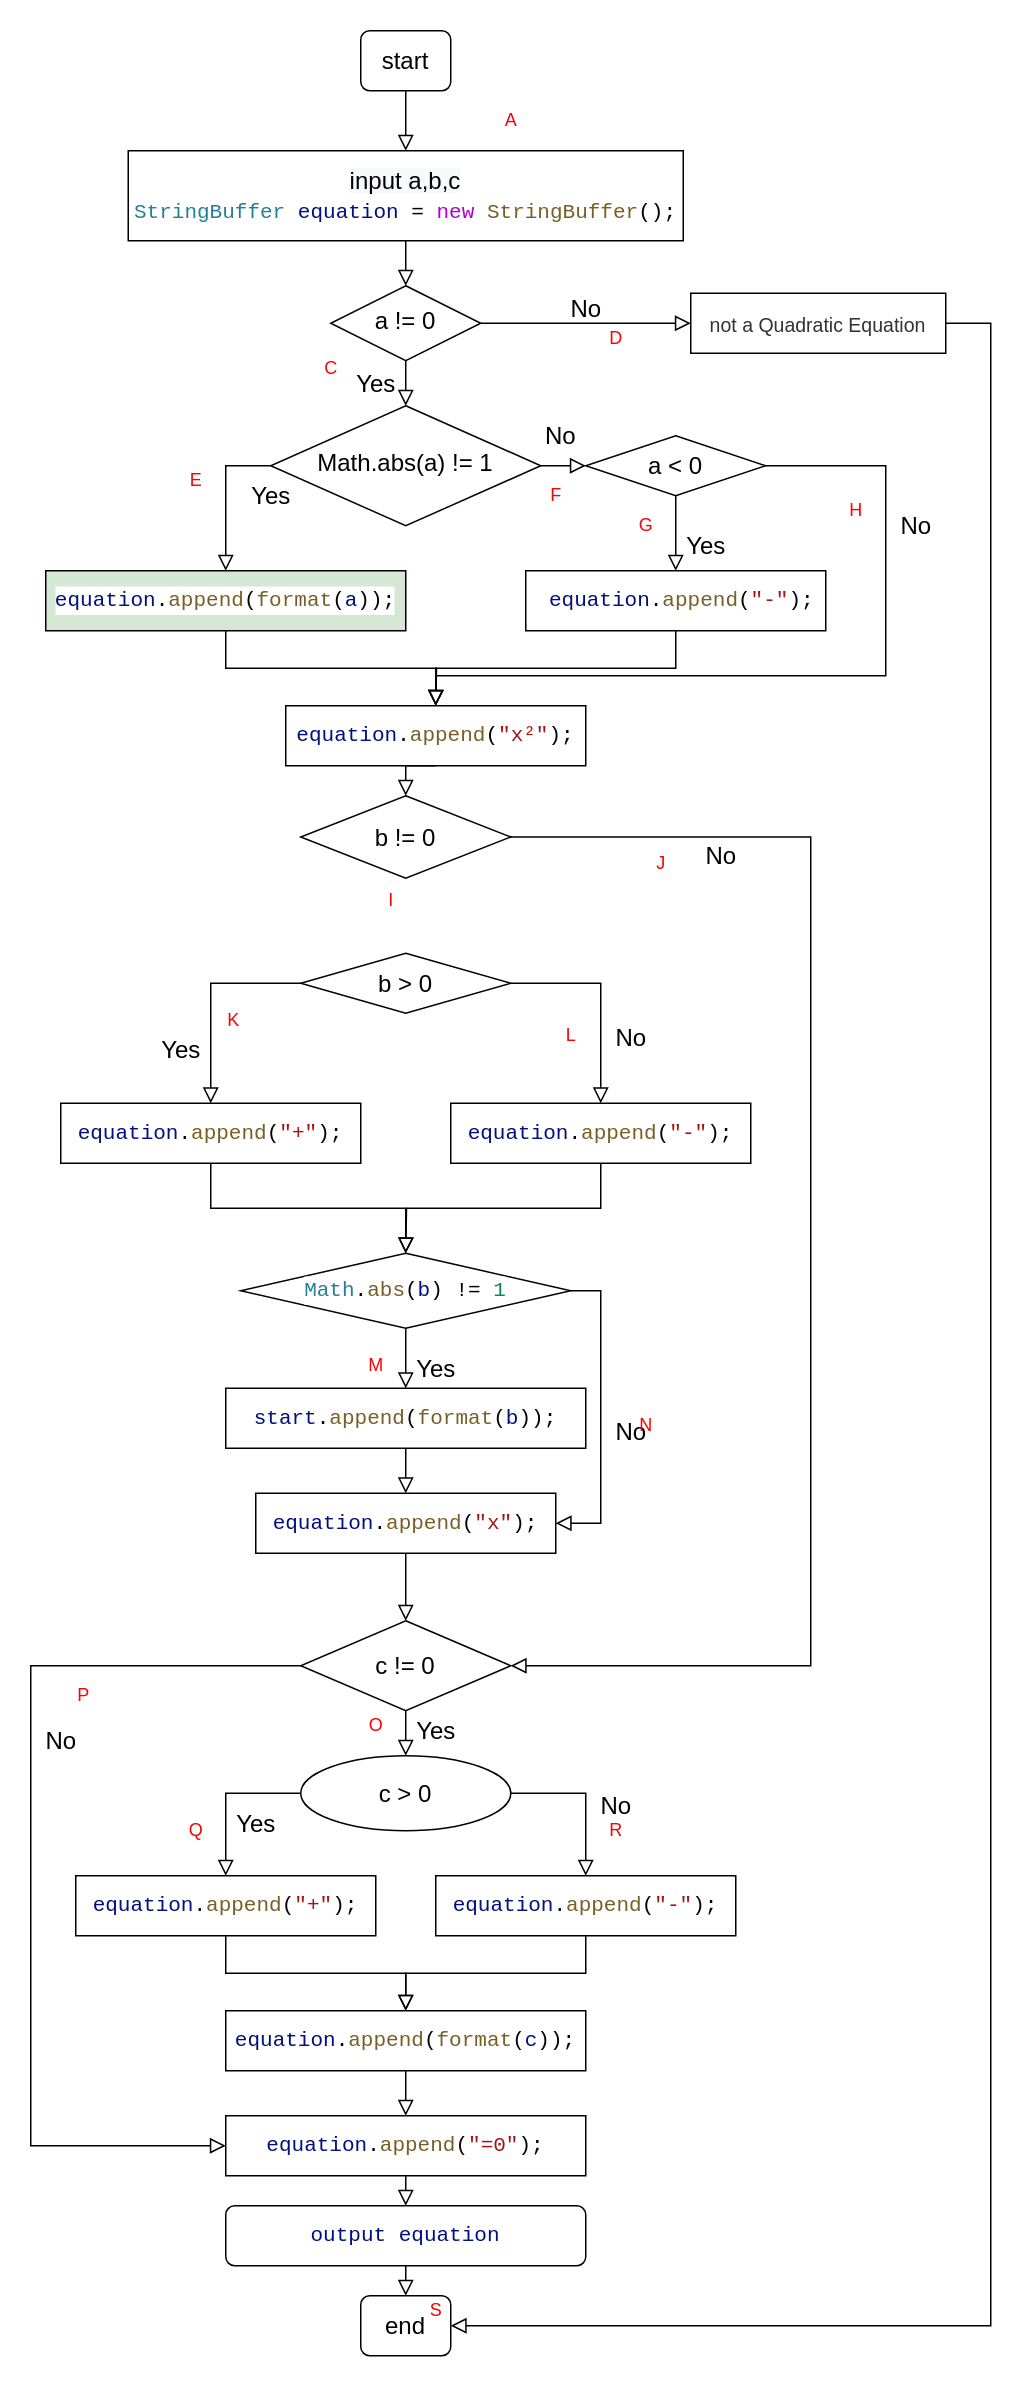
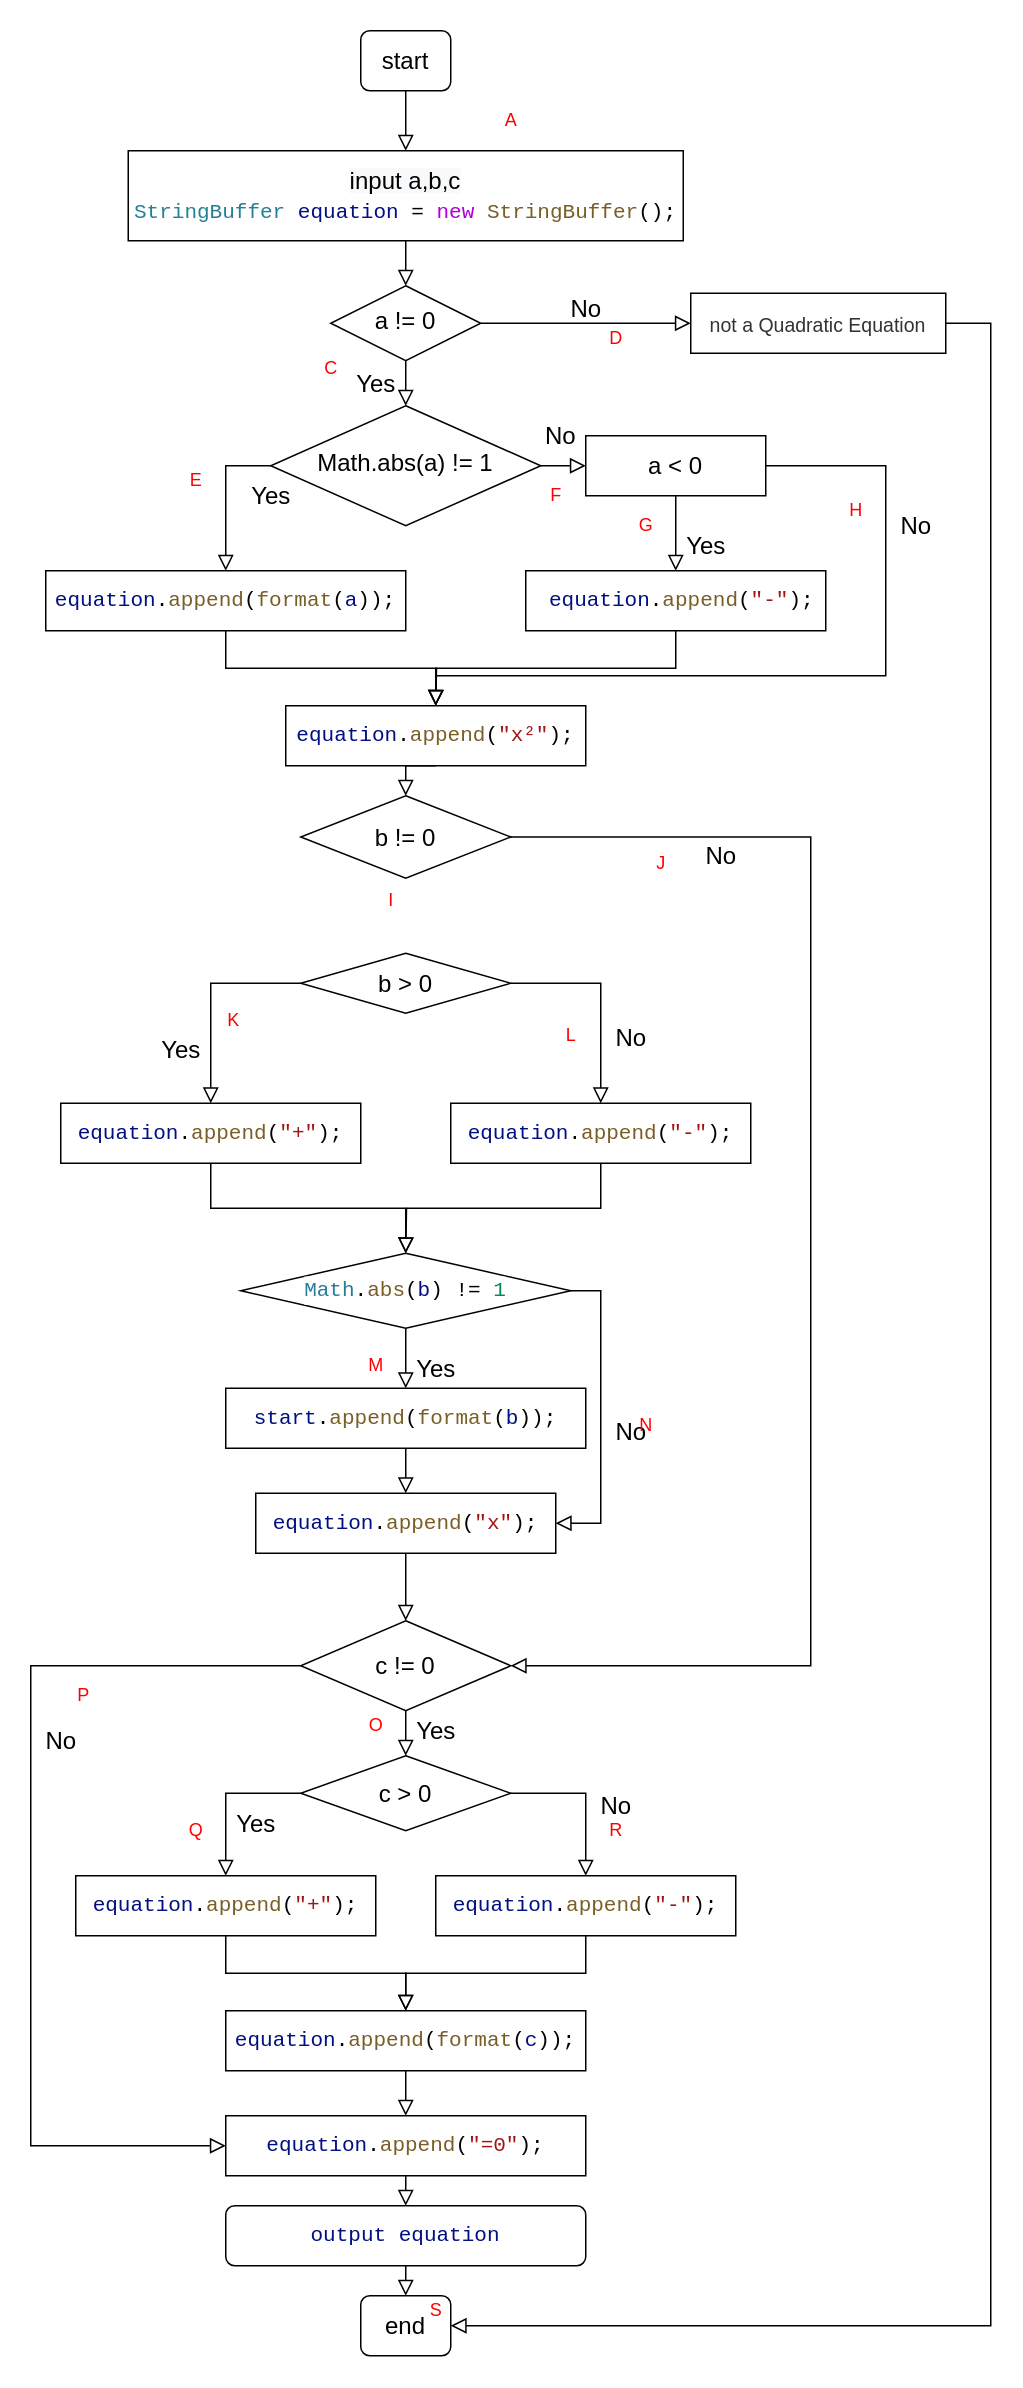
node "a < 0": shape diamond -> rectangle
node "equation.append(format(a));": fillcolor #d5e8d4 -> #ffffff
node "c > 0": shape ellipse -> diamond
